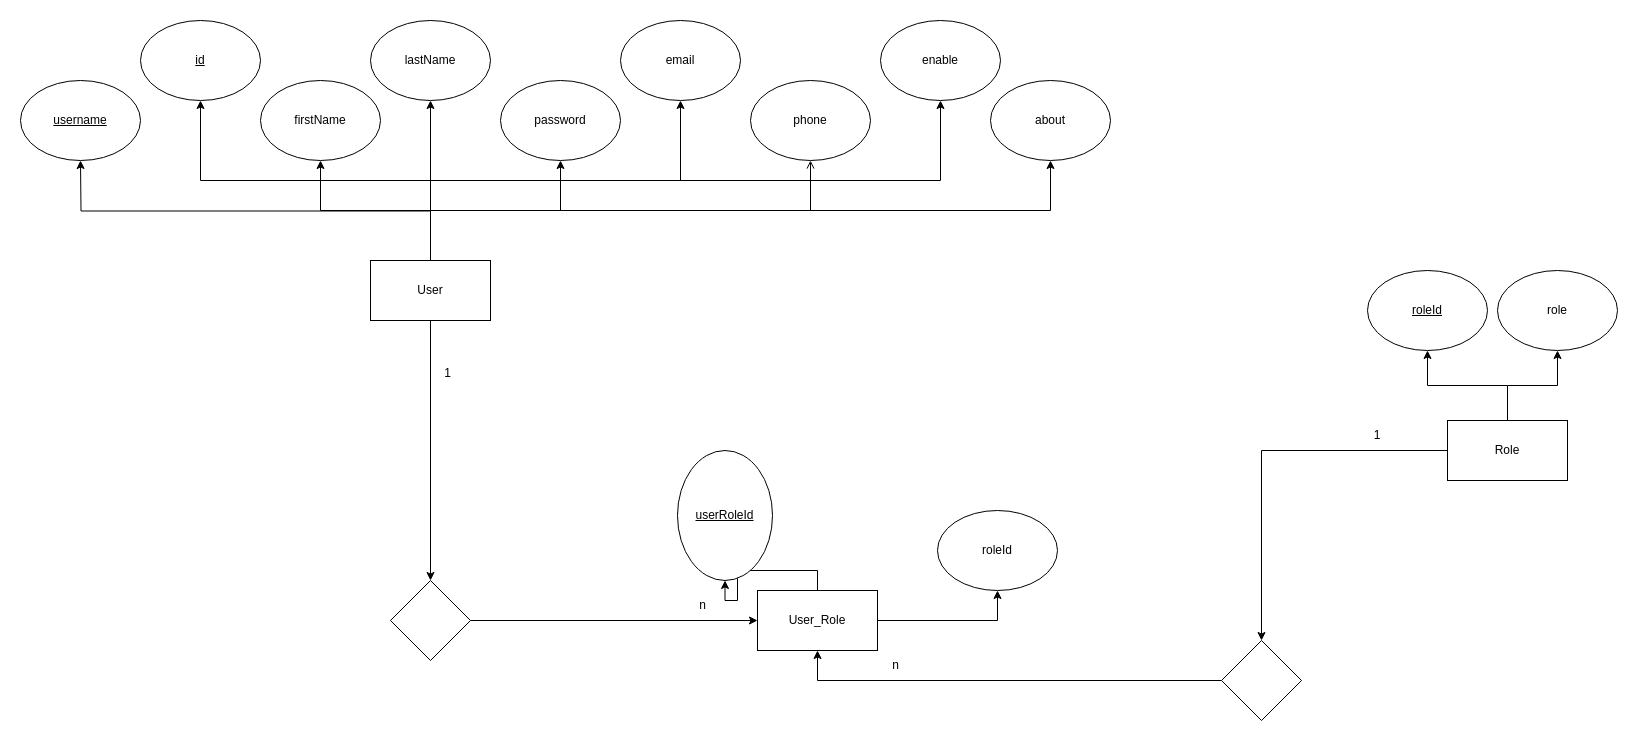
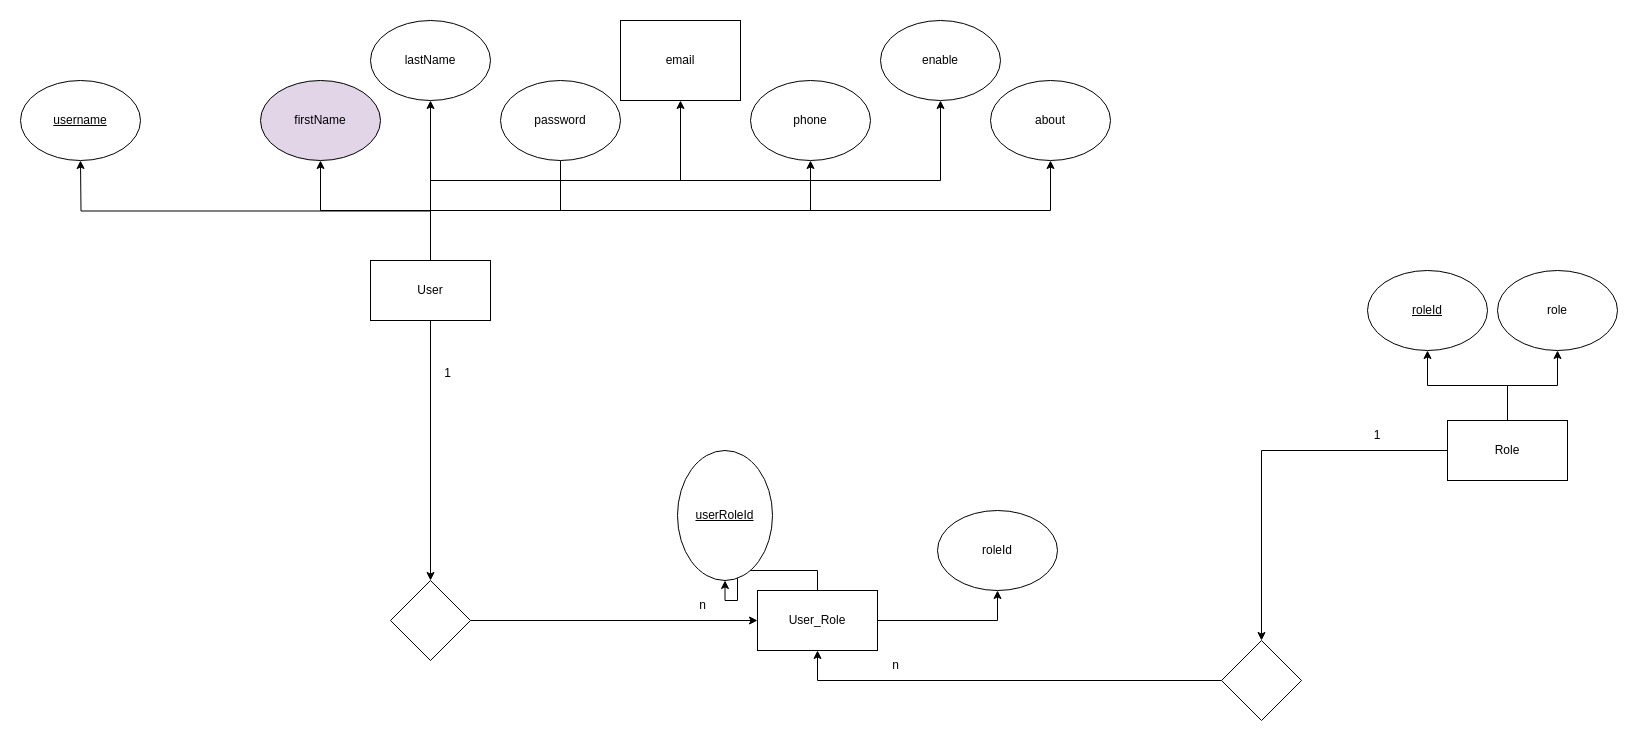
node "id": removed
node "email": shape ellipse -> rectangle
node "firstName": fillcolor #ffffff -> #e1d5e7
edge "User" -> "phone": arrowhead open -> classic
edge "User" -> "password": arrowhead classic -> none
edge "User" -> "id": removed
